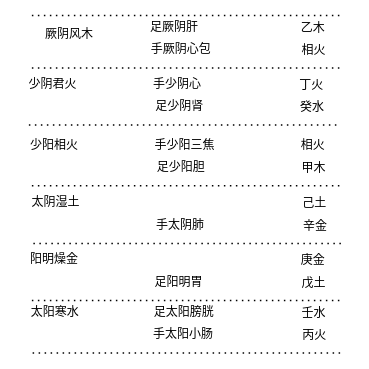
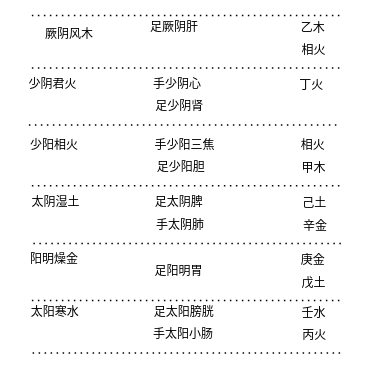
node "手厥阴心包": removed
node "癸水": removed
node "足太阴脾": added
node "足阳明胃": moved (179, 282) -> (179, 270)
